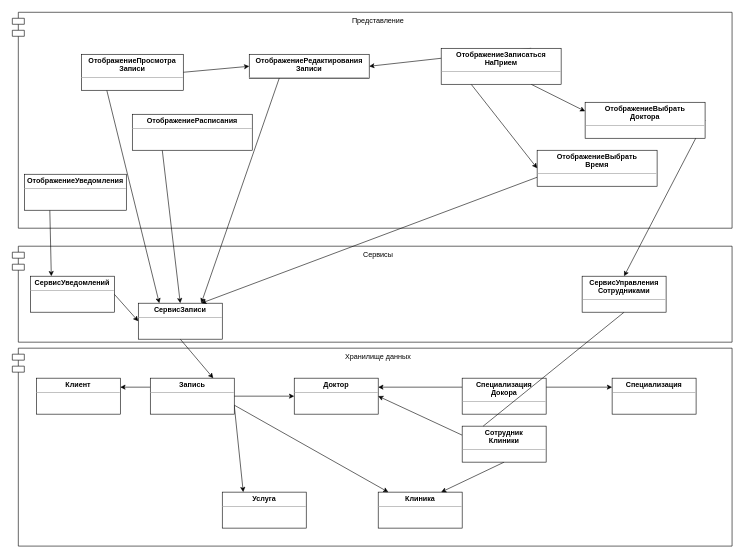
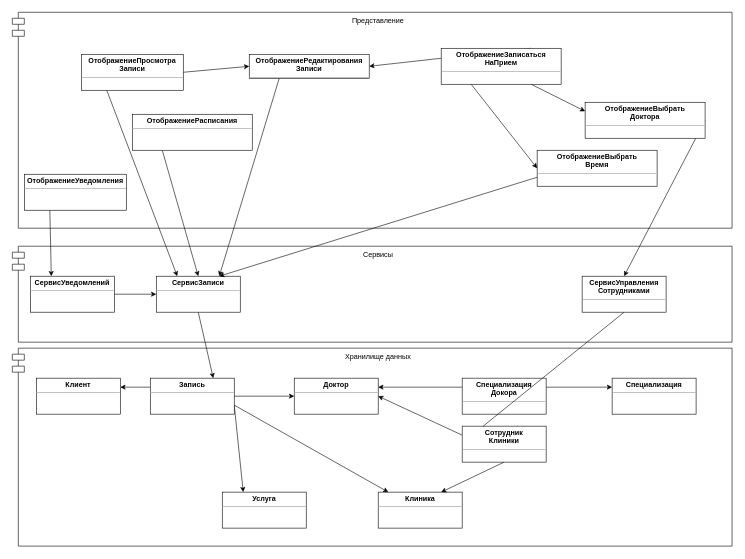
node "СервисЗаписи": moved (180, 321) -> (198, 294)
